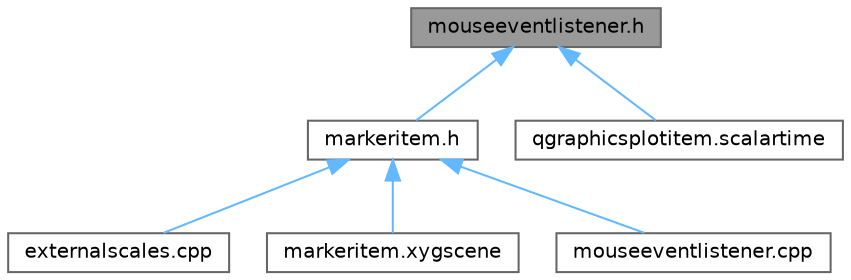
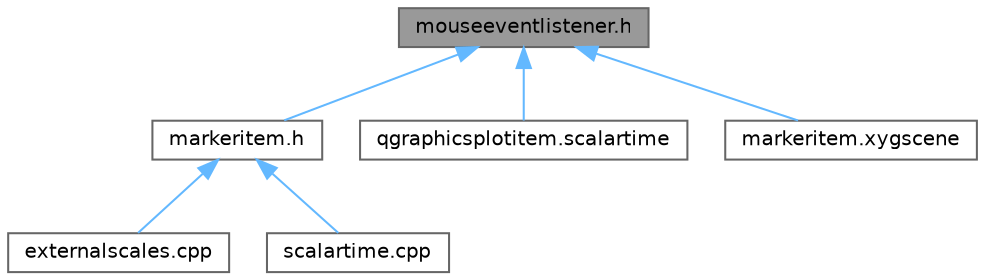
edge "markeritem.xygscene" -> "markeritem.h": now "markeritem.xygscene" -> "mouseeventlistener.h"
node "mouseeventlistener.cpp": label "mouseeventlistener.cpp" -> "scalartime.cpp"
